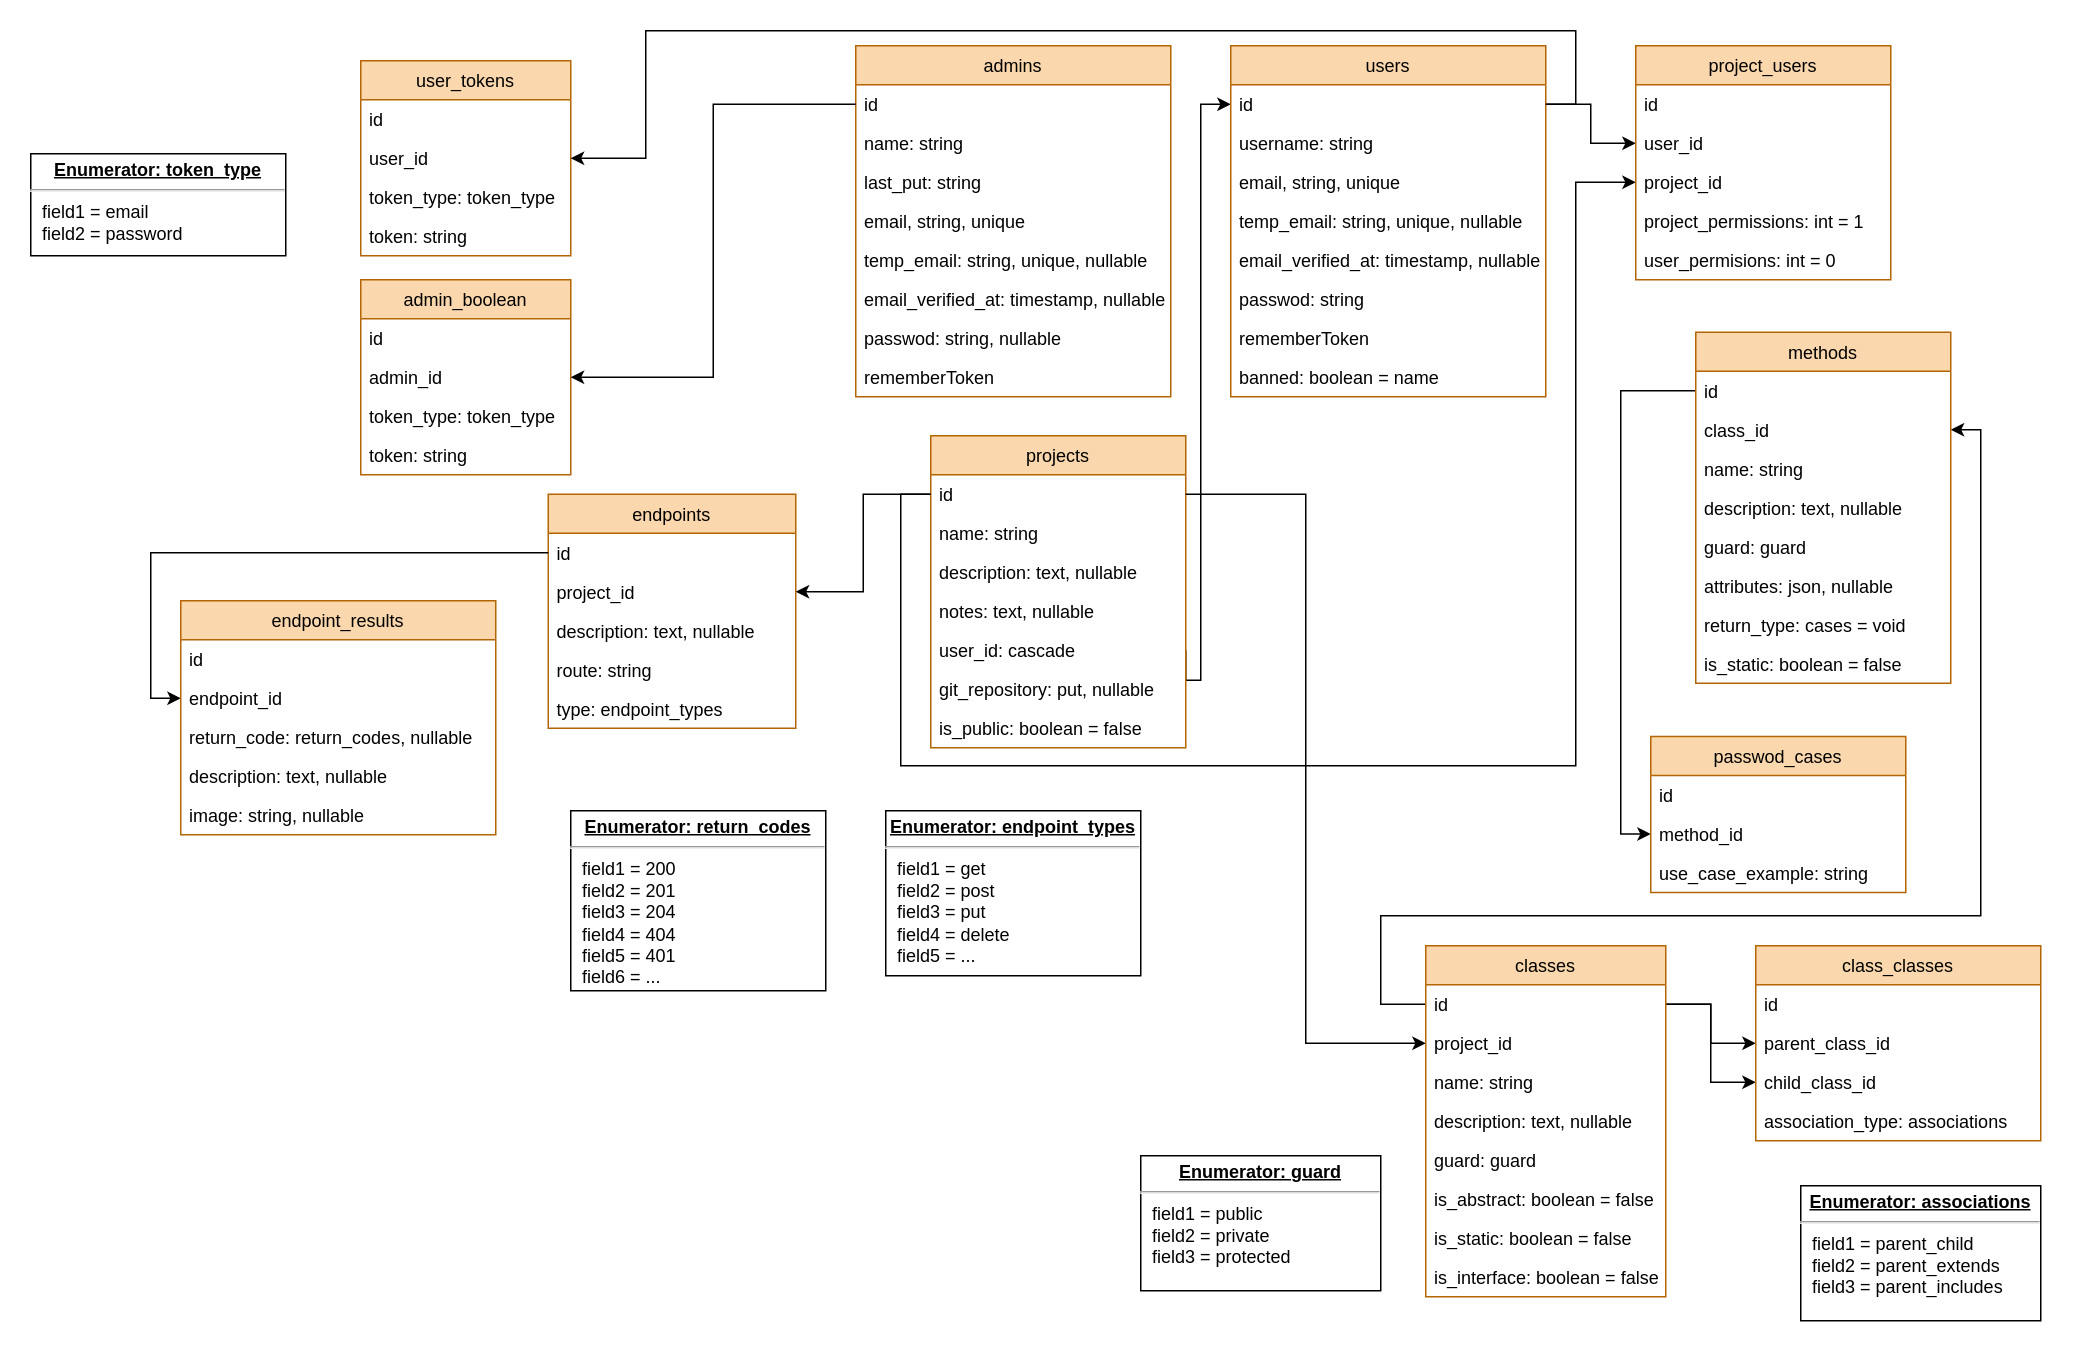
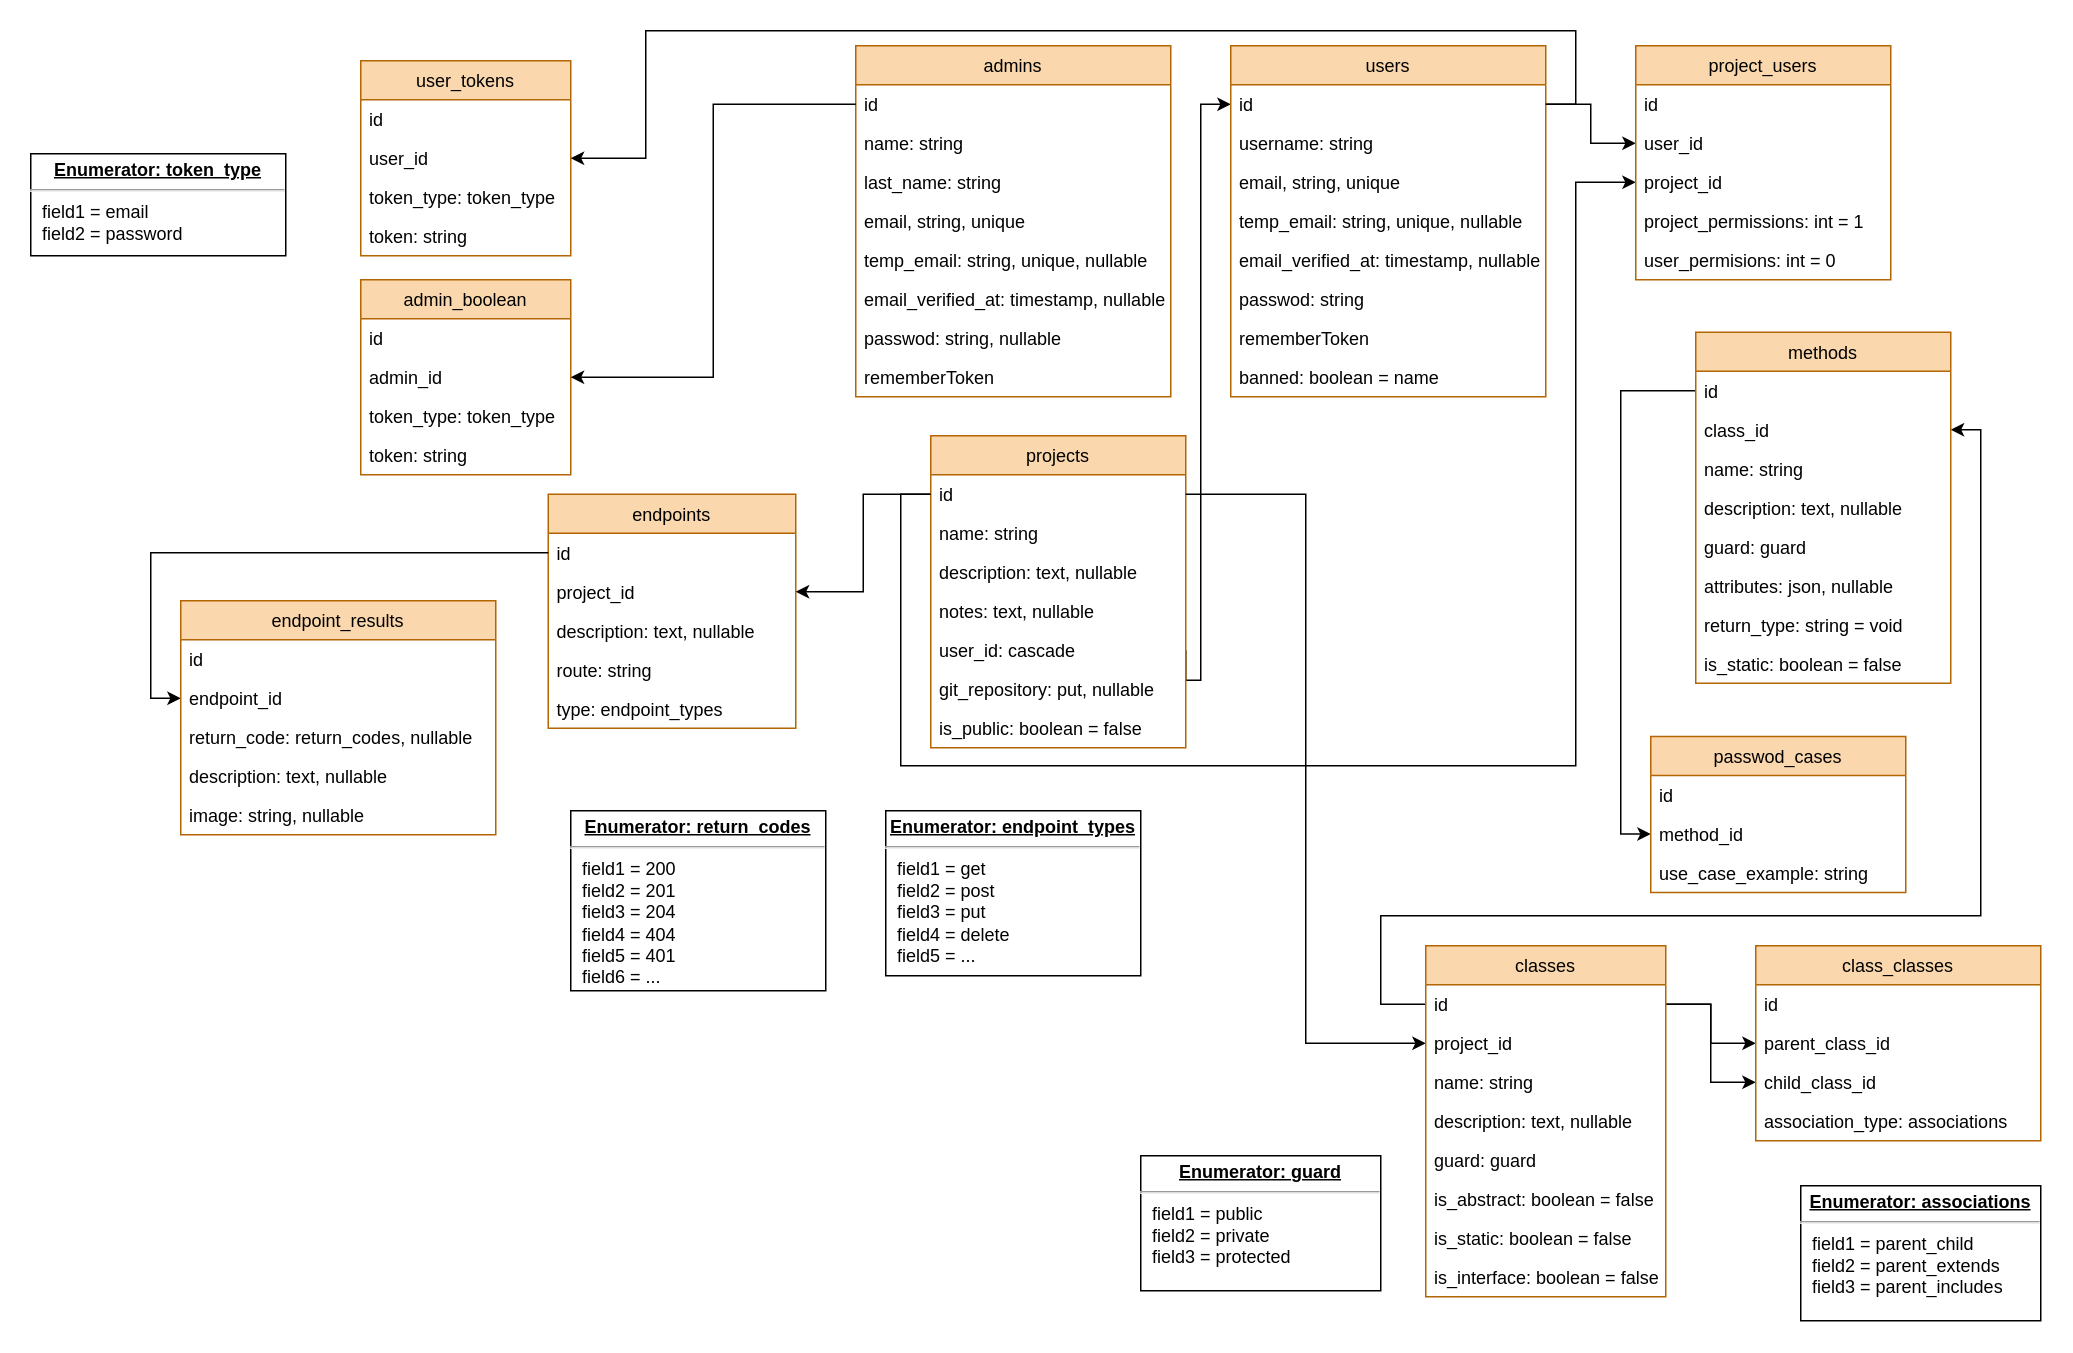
node "last_put: string": label "last_put: string" -> "last_name: string"
node "return_type: cases = void": label "return_type: cases = void" -> "return_type: string = void"
